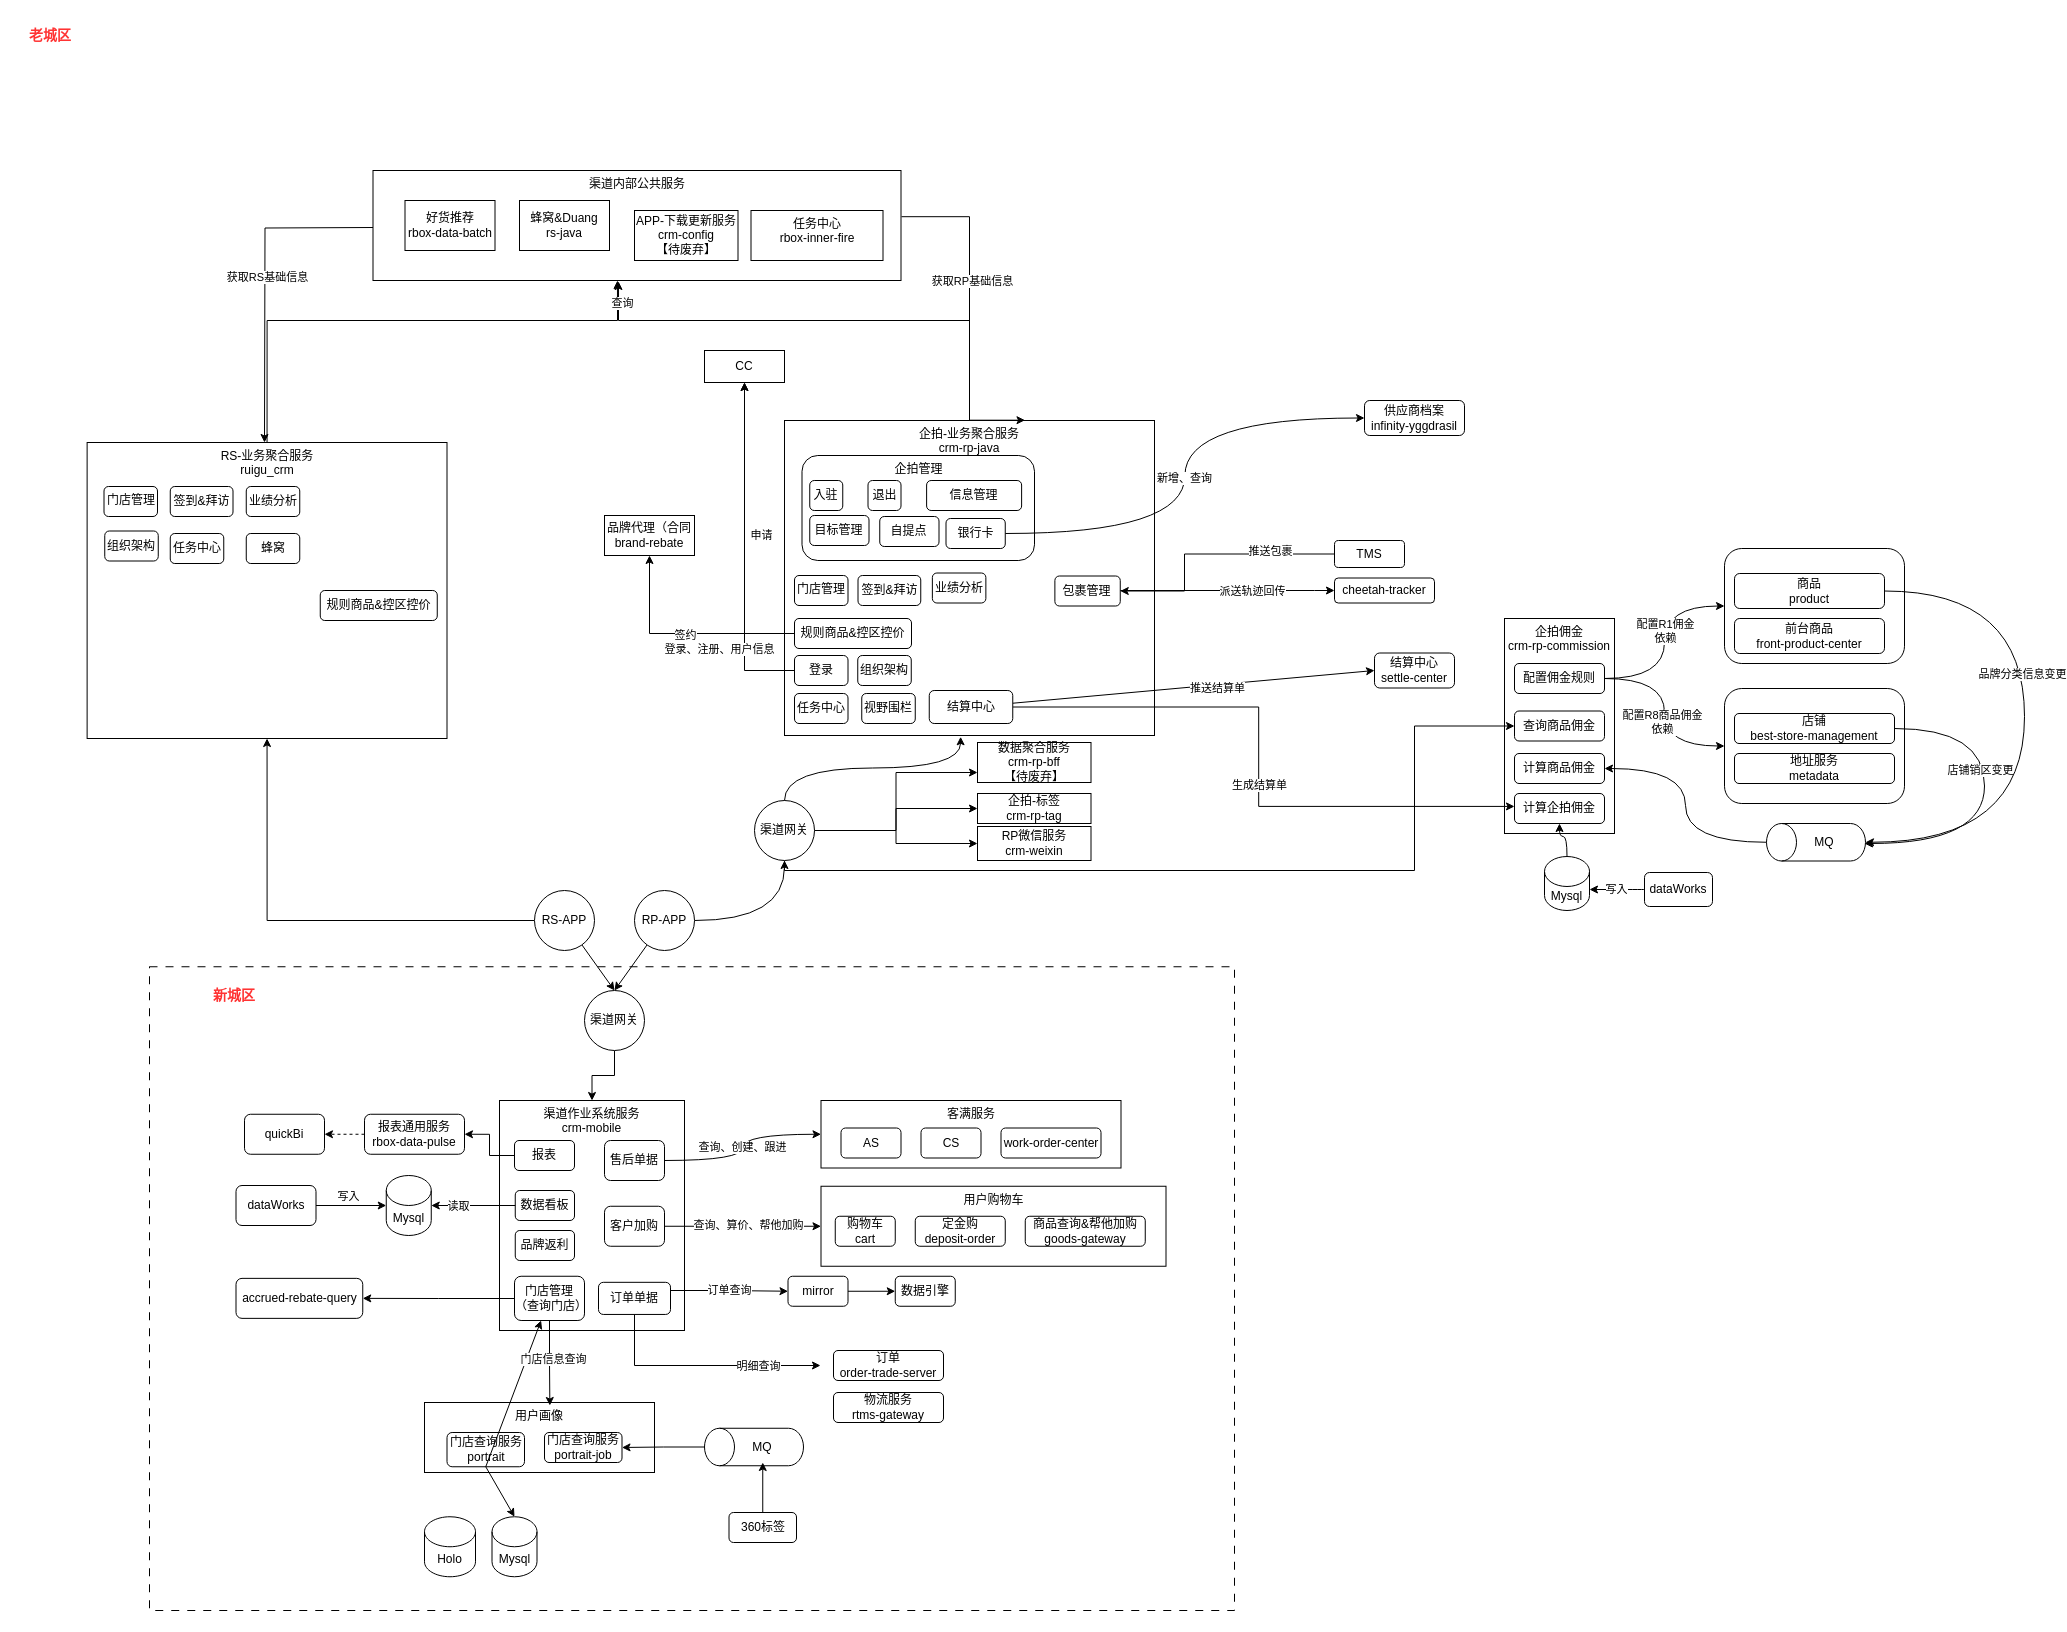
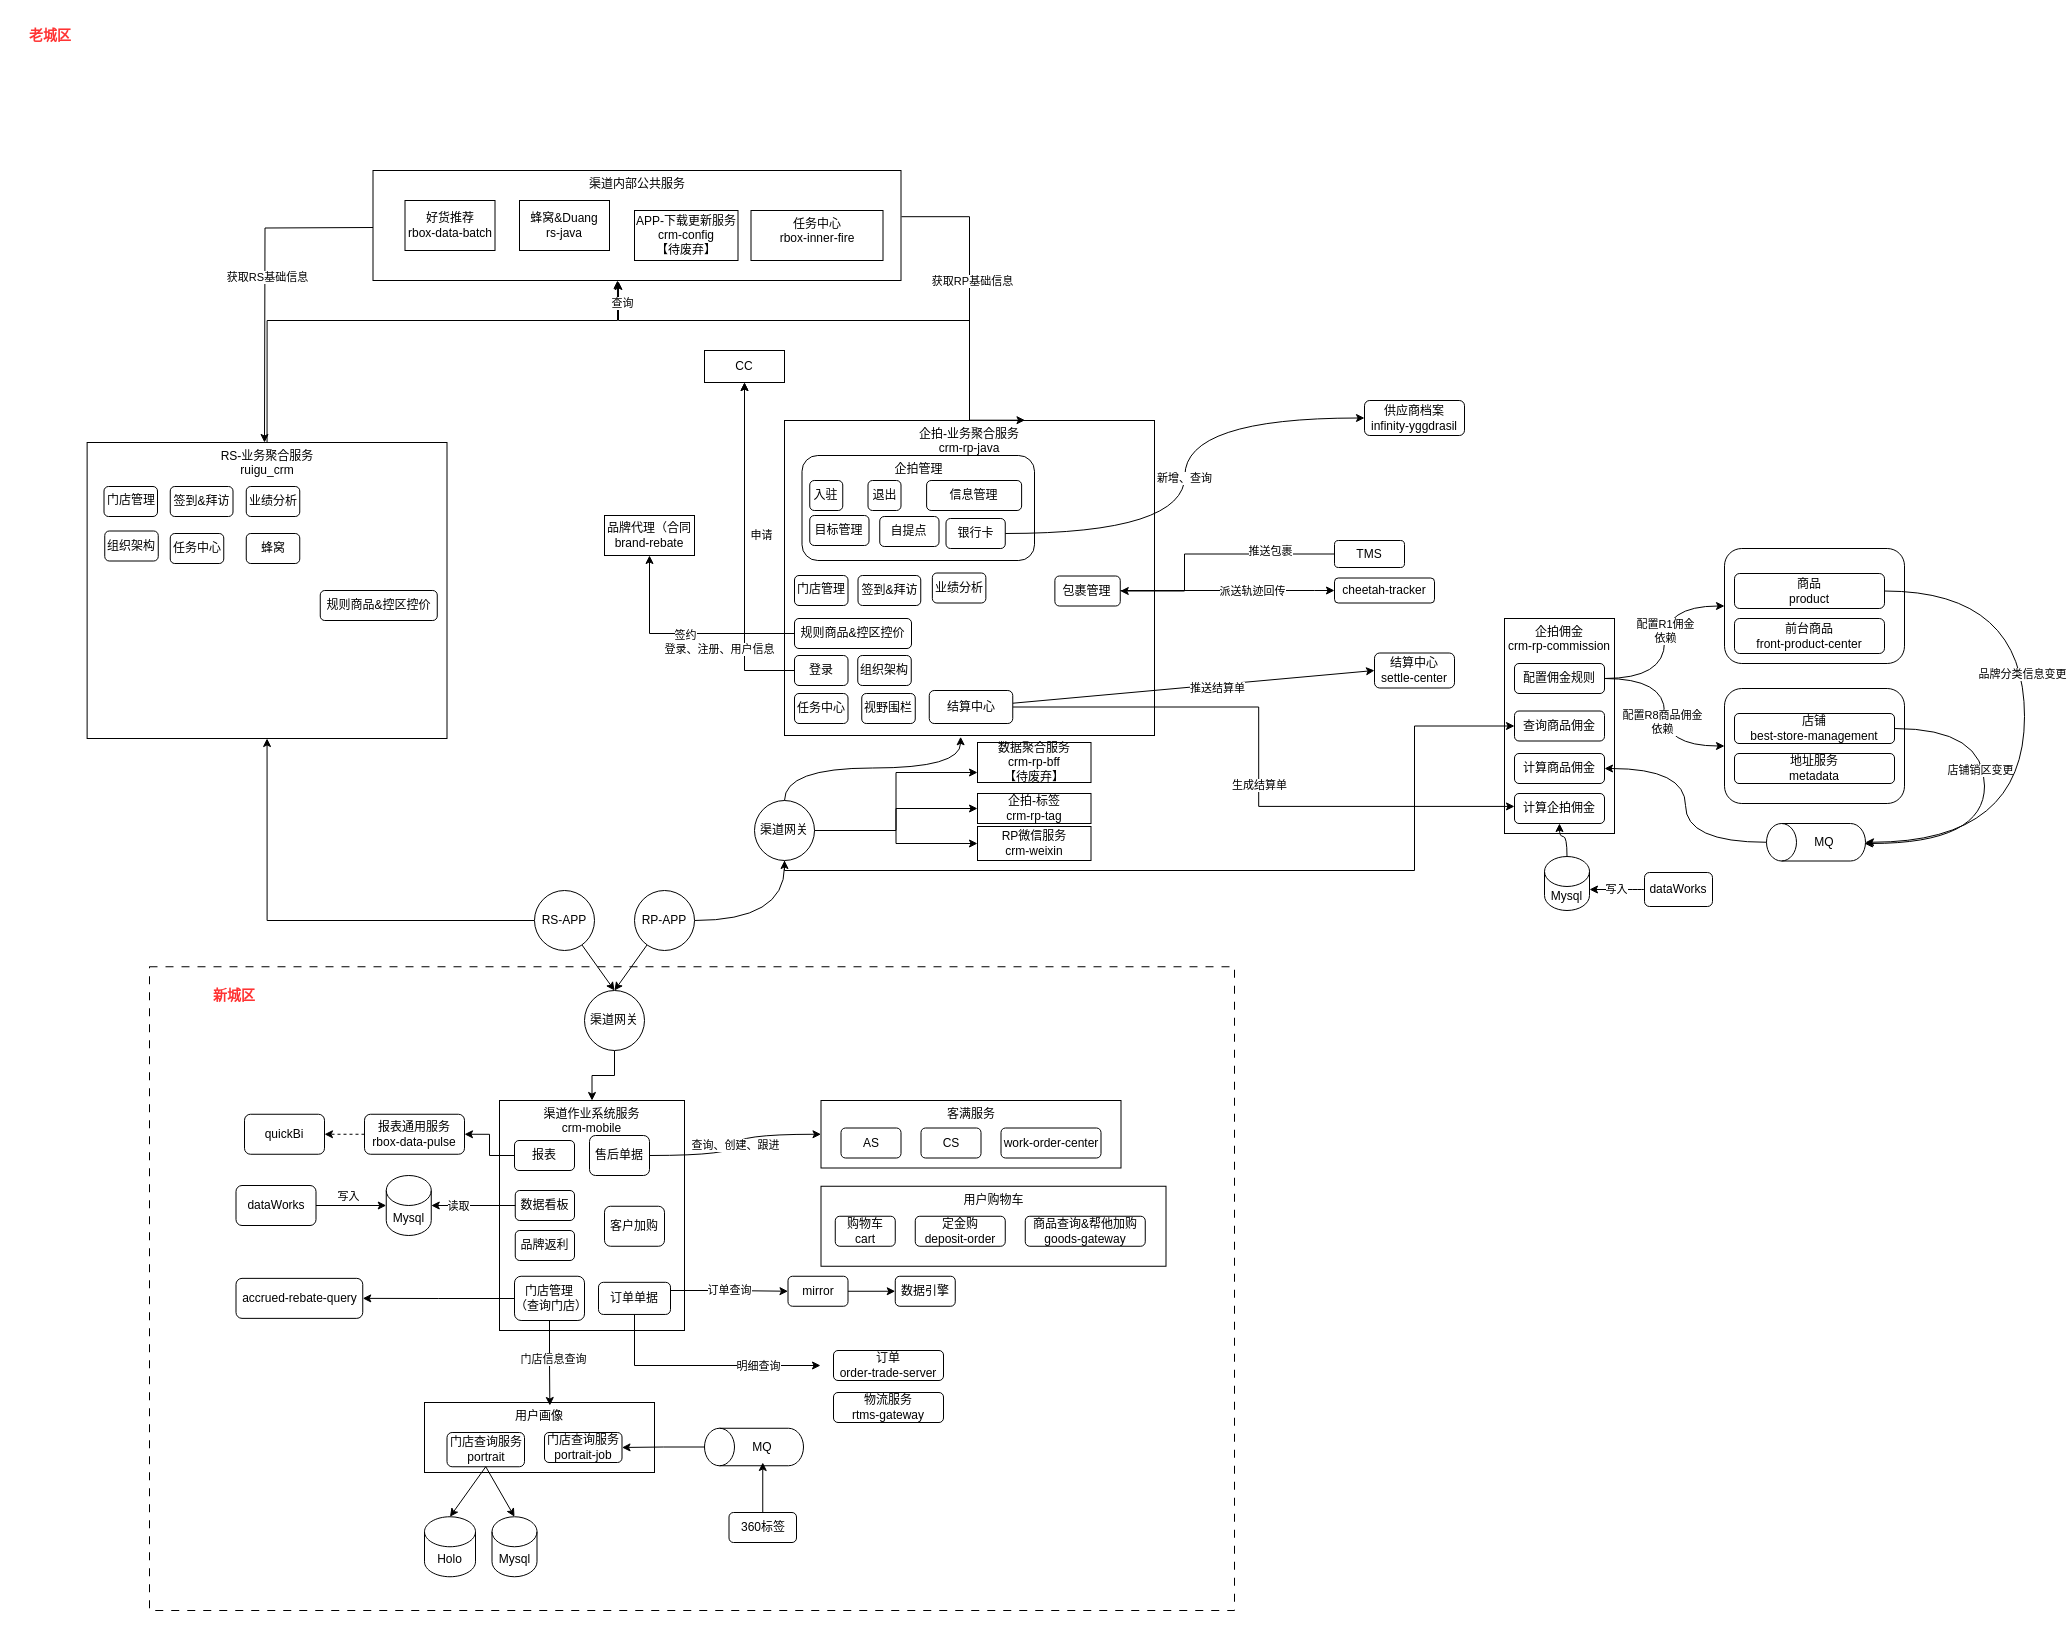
node "售后单据": moved (635, 1161) -> (620, 1156)
edge "客户加购" -> "用户购物车": removed, label "查询、算价、帮他加购"
edge "门店查询服务 portrait" -> "门店管理 （查询门店）": now "门店查询服务 portrait" -> "Holo"
